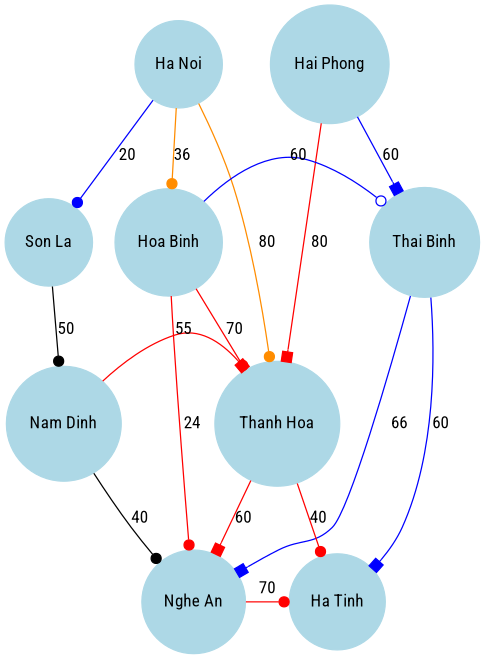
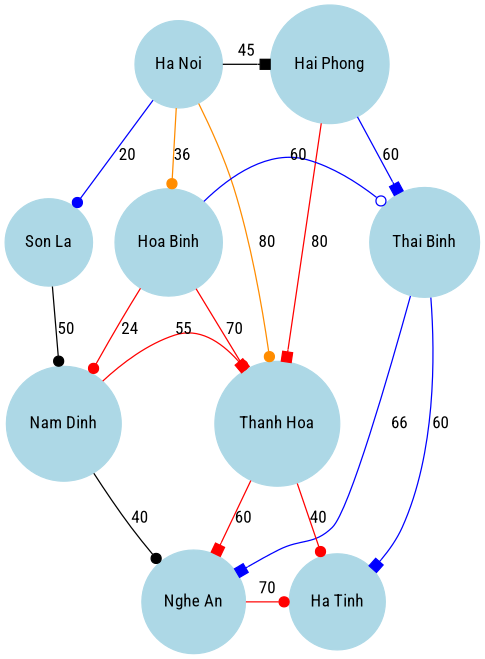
edge "Ha Noi" -> "Hai Phong": added, label "45"
edge "Hoa Binh" -> "Nghe An": now "Hoa Binh" -> "Nam Dinh"
